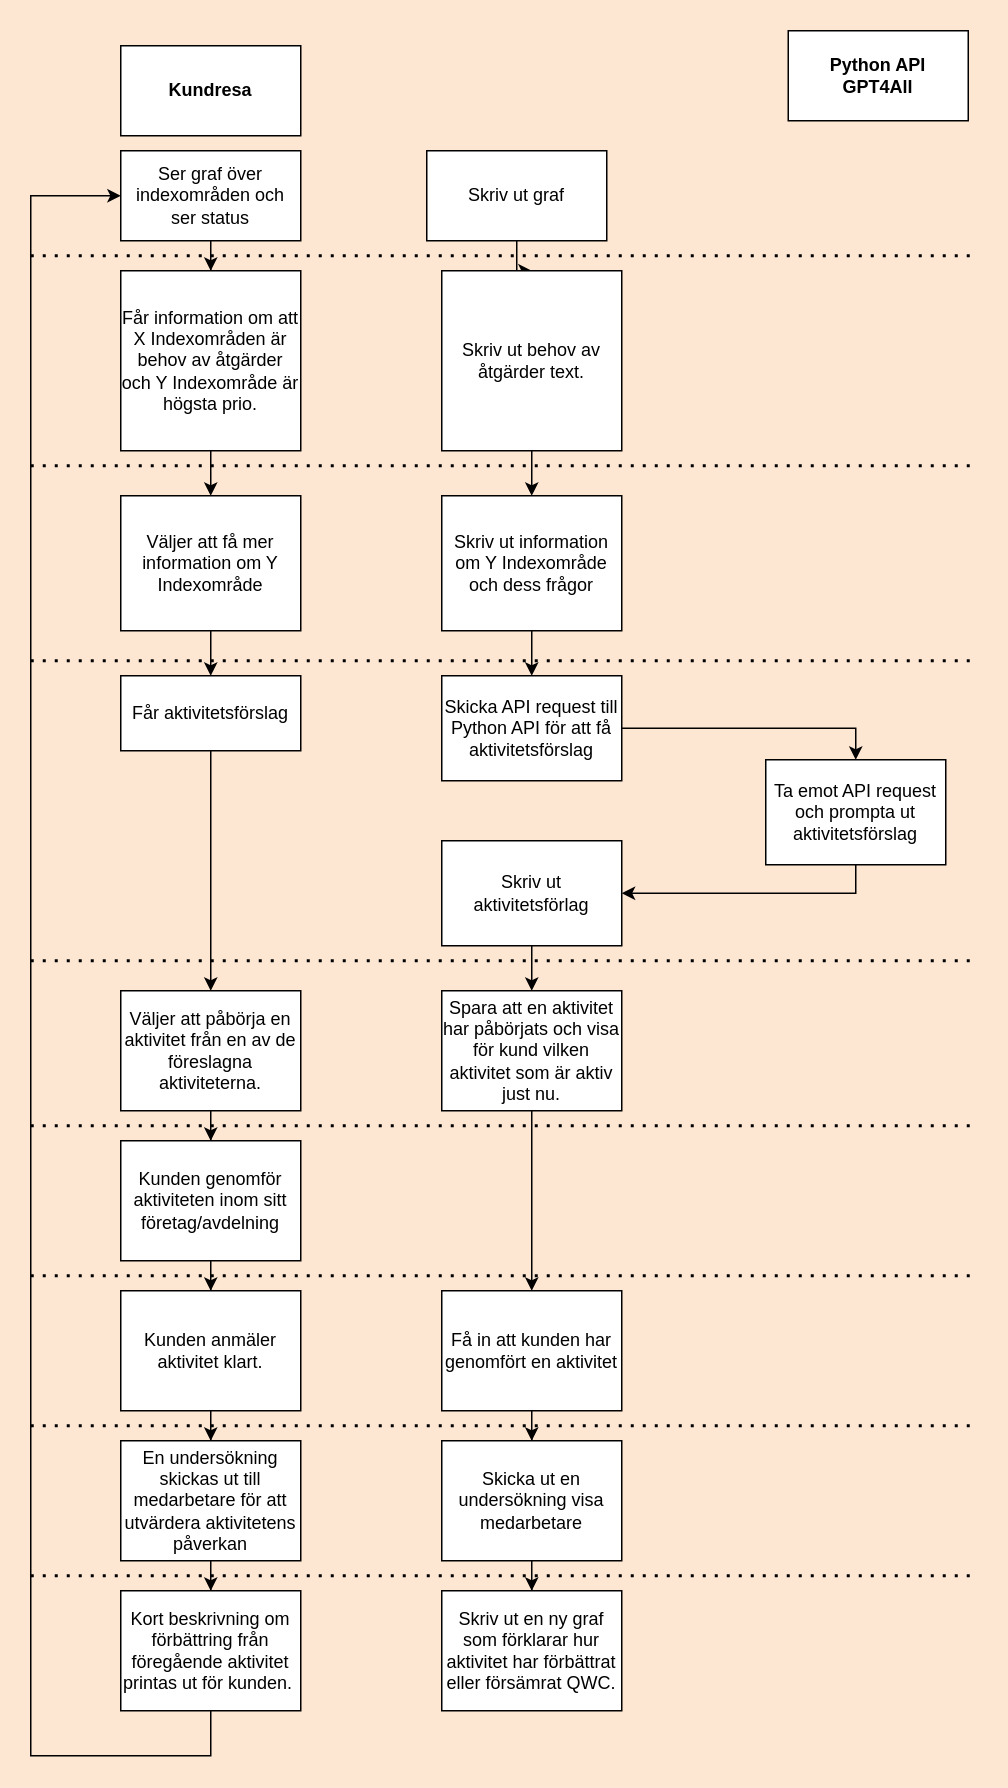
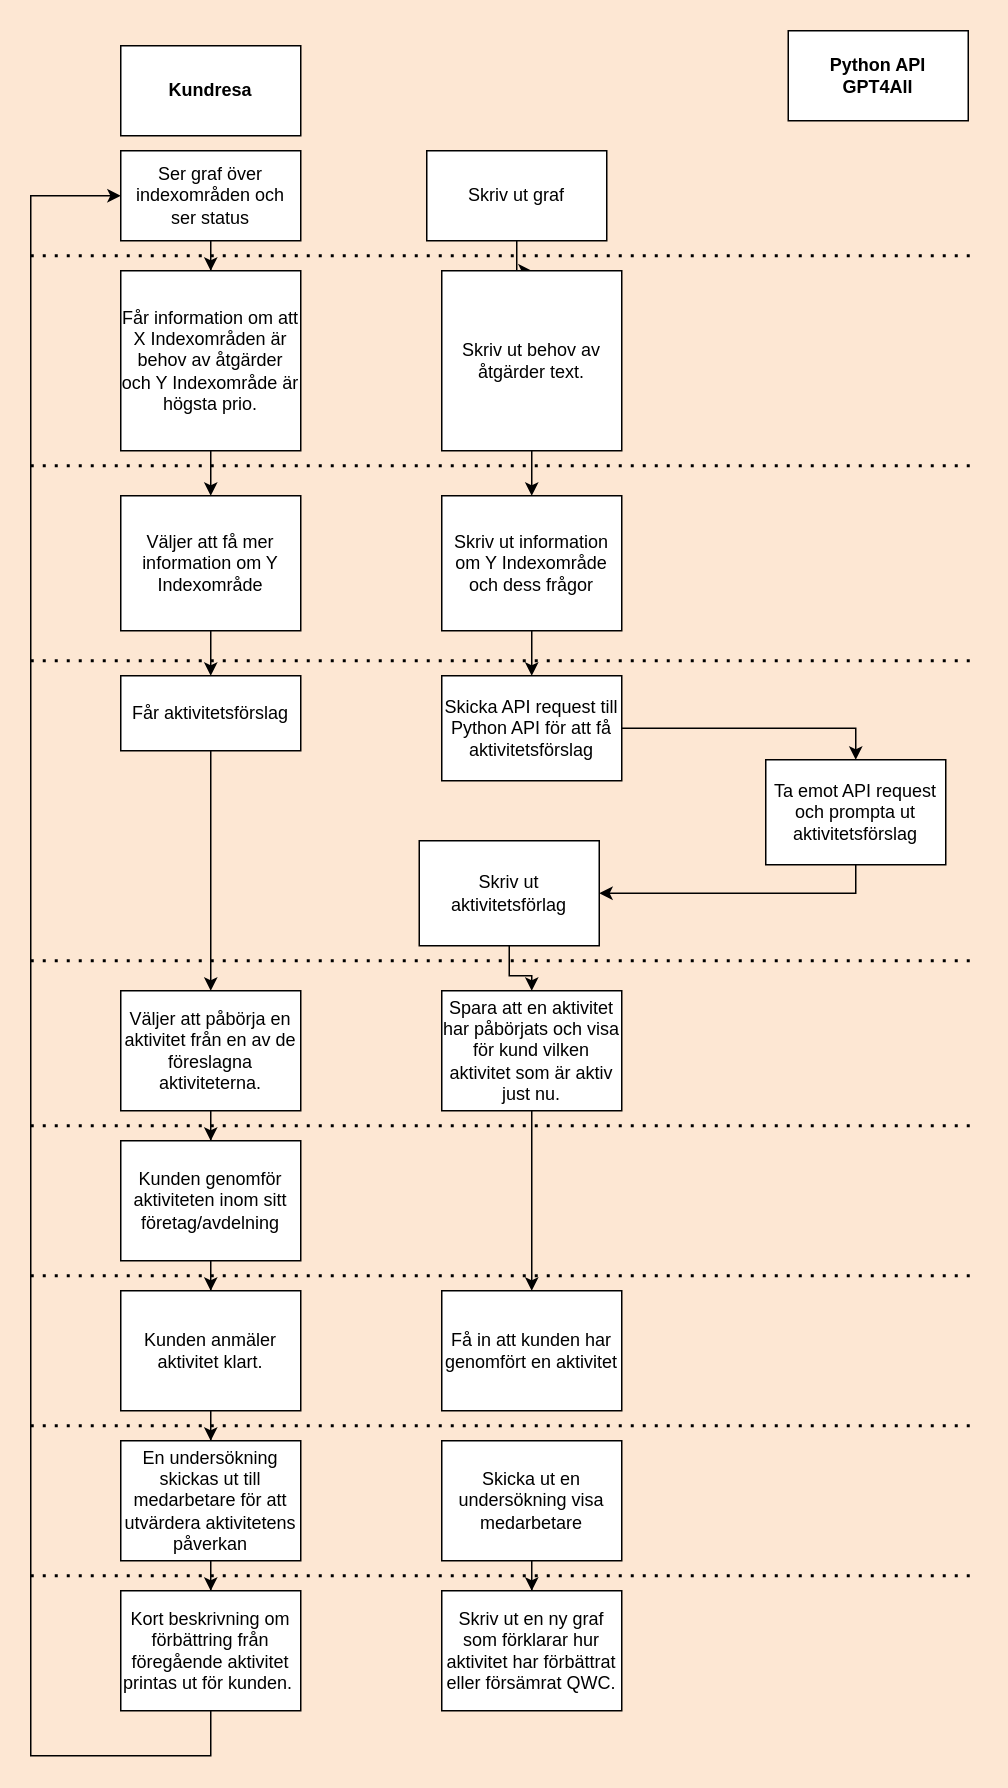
node "Skriv ut aktivitetsförlag": moved (532, 893) -> (509, 893)
edge "Få in att kunden har genomfört en aktivitet" -> "Skicka ut en undersökning visa medarbetare": removed
